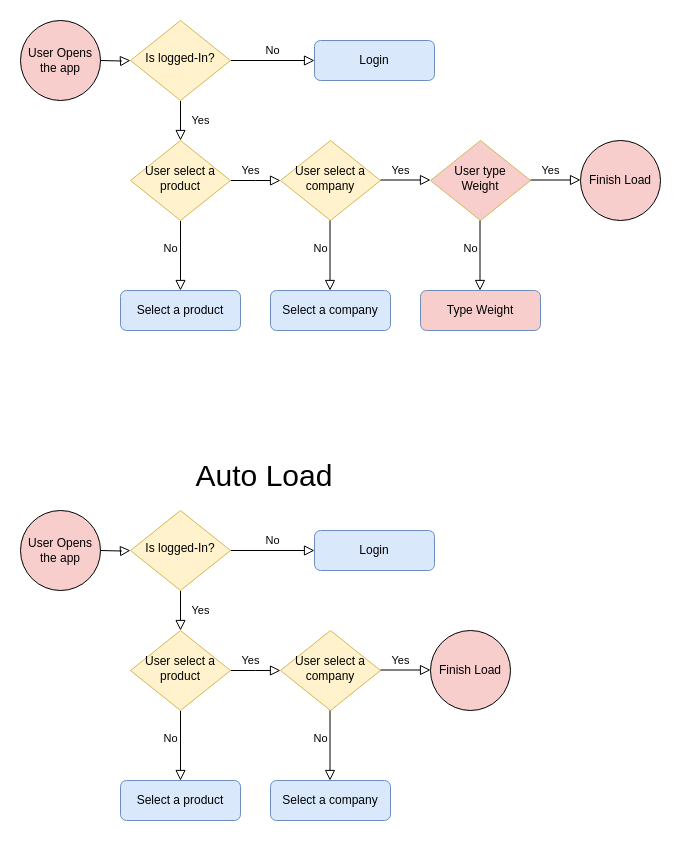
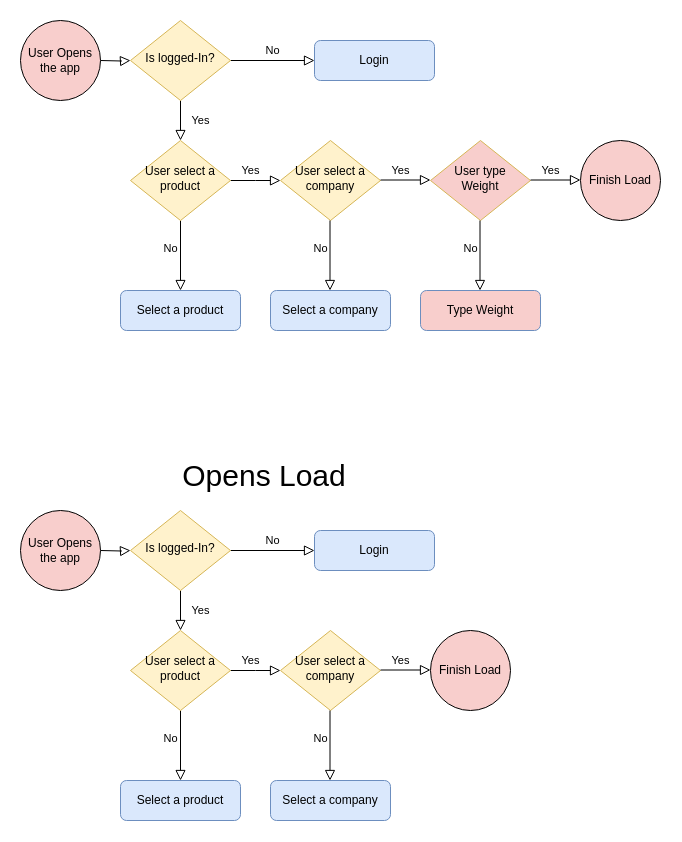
node "Auto Load": label "Auto Load" -> "Opens Load"
